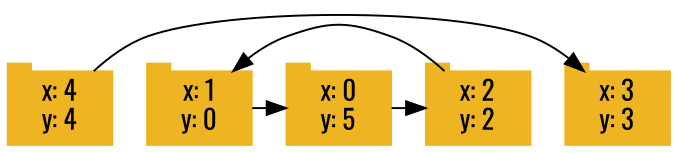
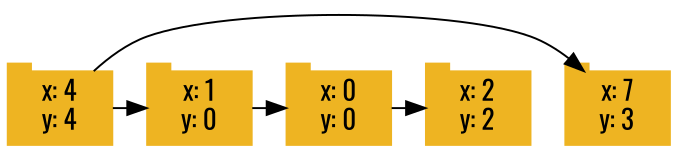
edge "x: 2 y: 2" -> "x: 1 y: 0": now "x: 4 y: 4" -> "x: 1 y: 0"
node "x: 0 y: 5": label "x: 0 y: 5" -> "x: 0 y: 0"
node "x: 3 y: 3": label "x: 3 y: 3" -> "x: 7 y: 3"
